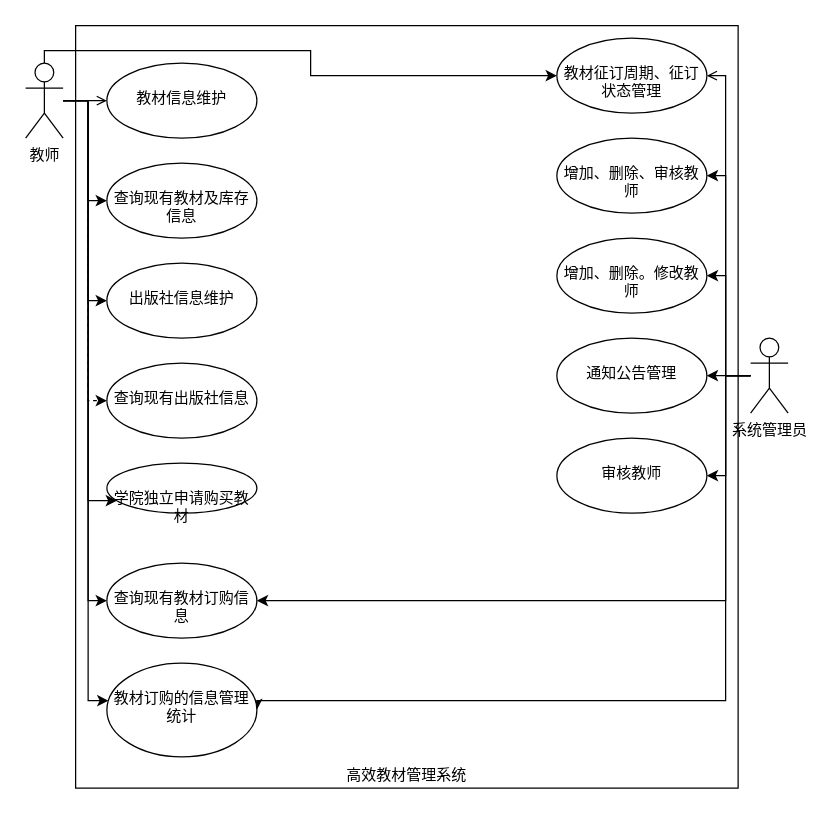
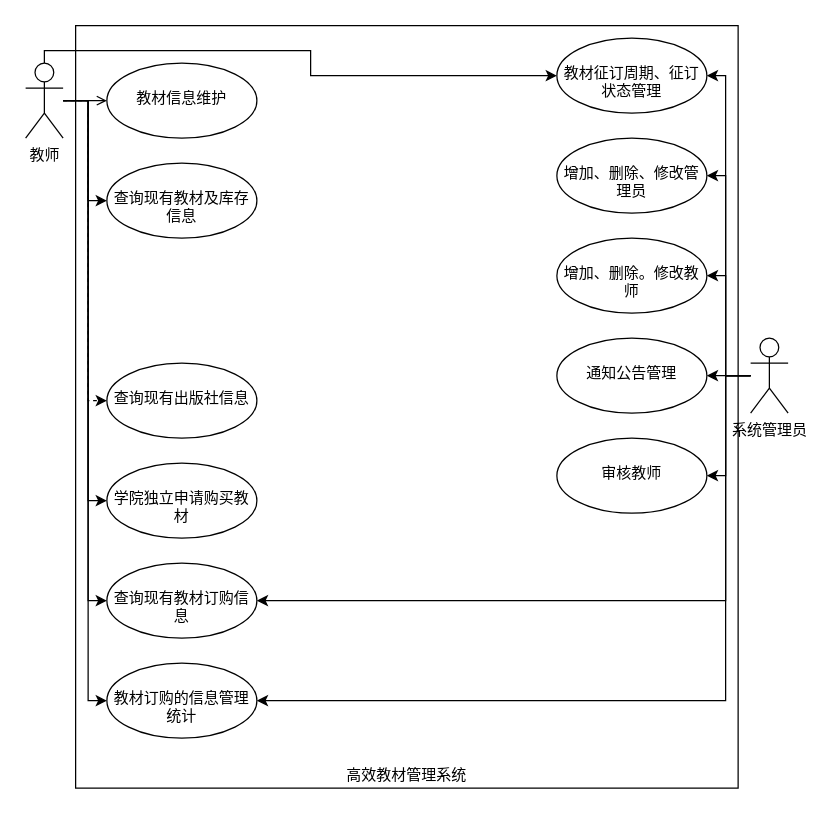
edge "系统管理员" -> "教材征订周期、征订状态管理": arrowhead open -> classic
node "增加、删除、审核教师": label "增加、删除、审核教师" -> "增加、删除、修改管理员"
edge "教师" -> "出版社信息维护": removed
node "出版社信息维护": removed
node "学院独立申请购买教材": size 150x50 -> 150x75
node "教材订购的信息管理统计": size 150x94 -> 150x75
